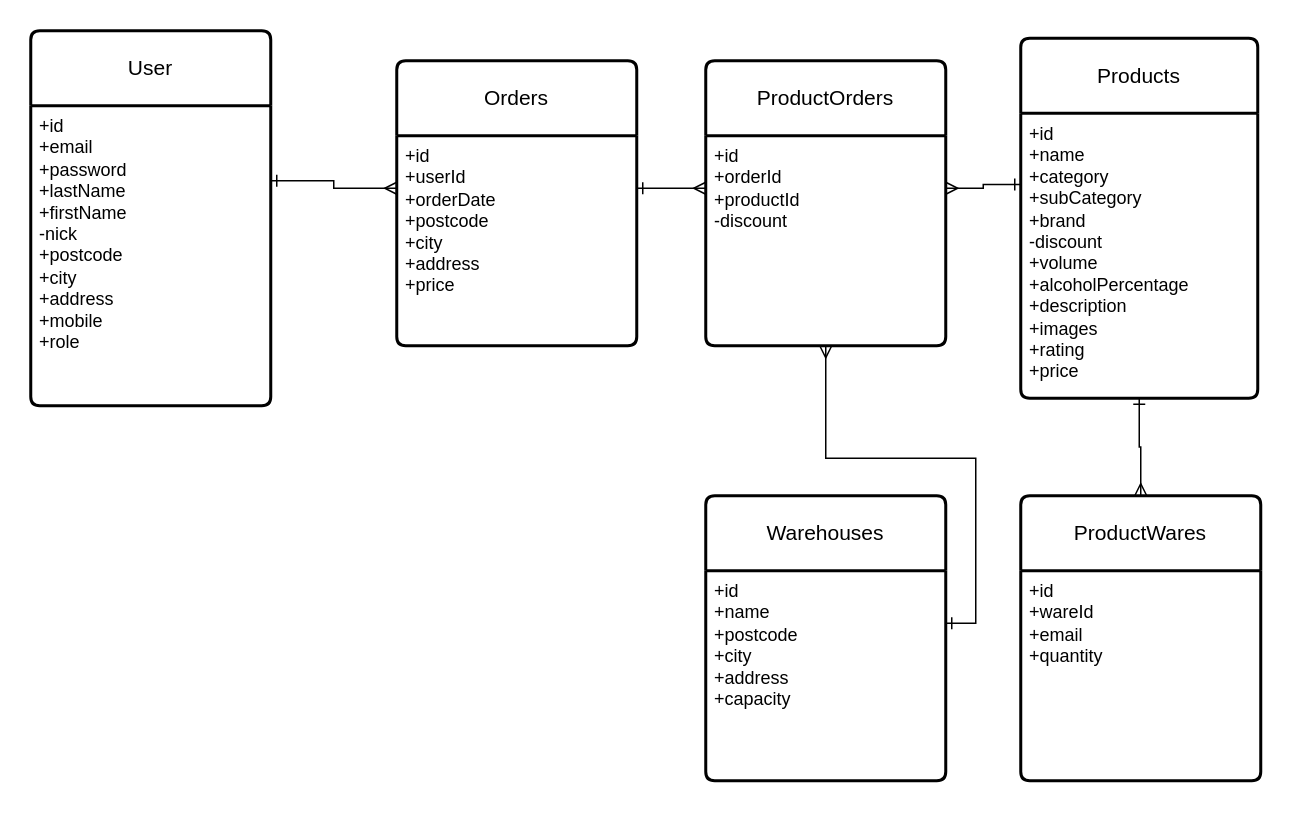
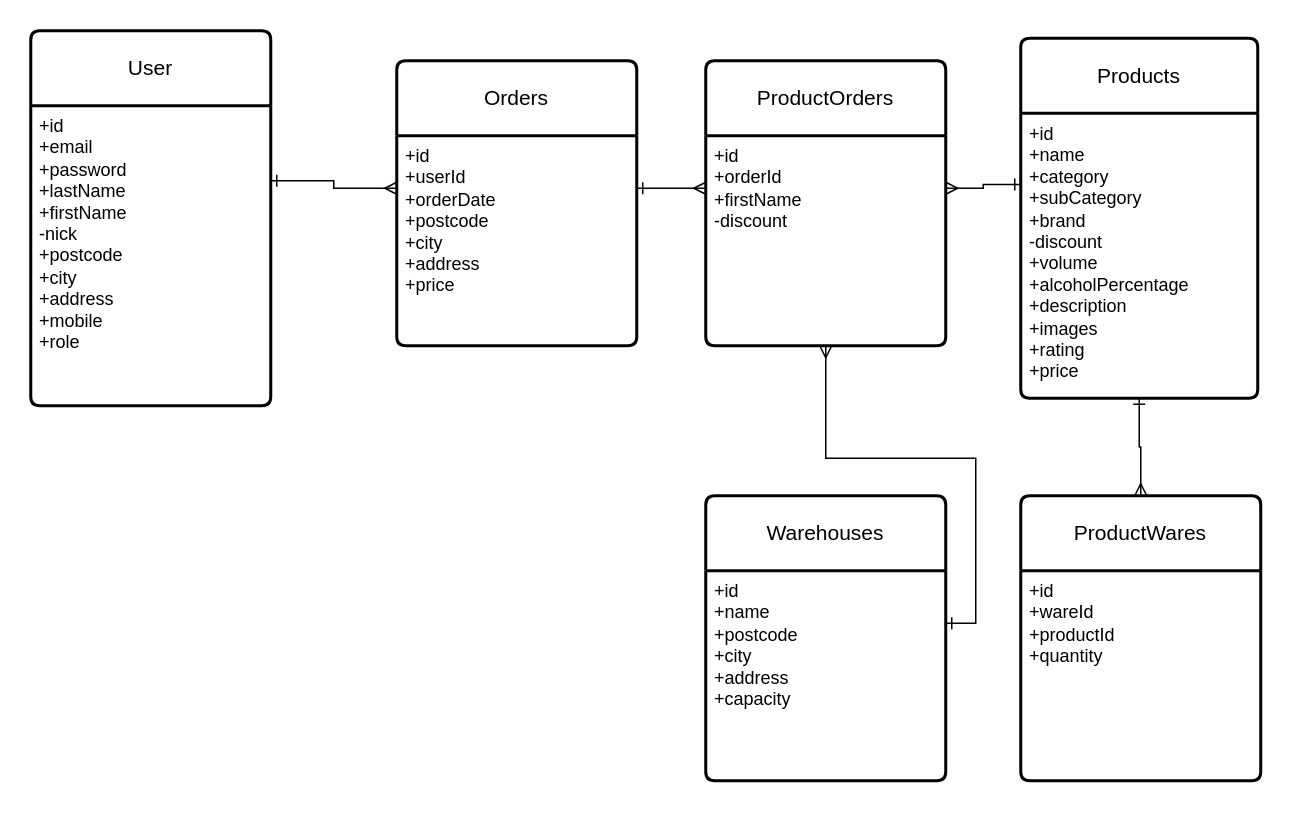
node "+id +orderId +productId -discount": label "+id +orderId +productId -discount" -> "+id +orderId +firstName -discount"
node "+id +wareId +email +quantity": label "+id +wareId +email +quantity" -> "+id +wareId +productId +quantity"
